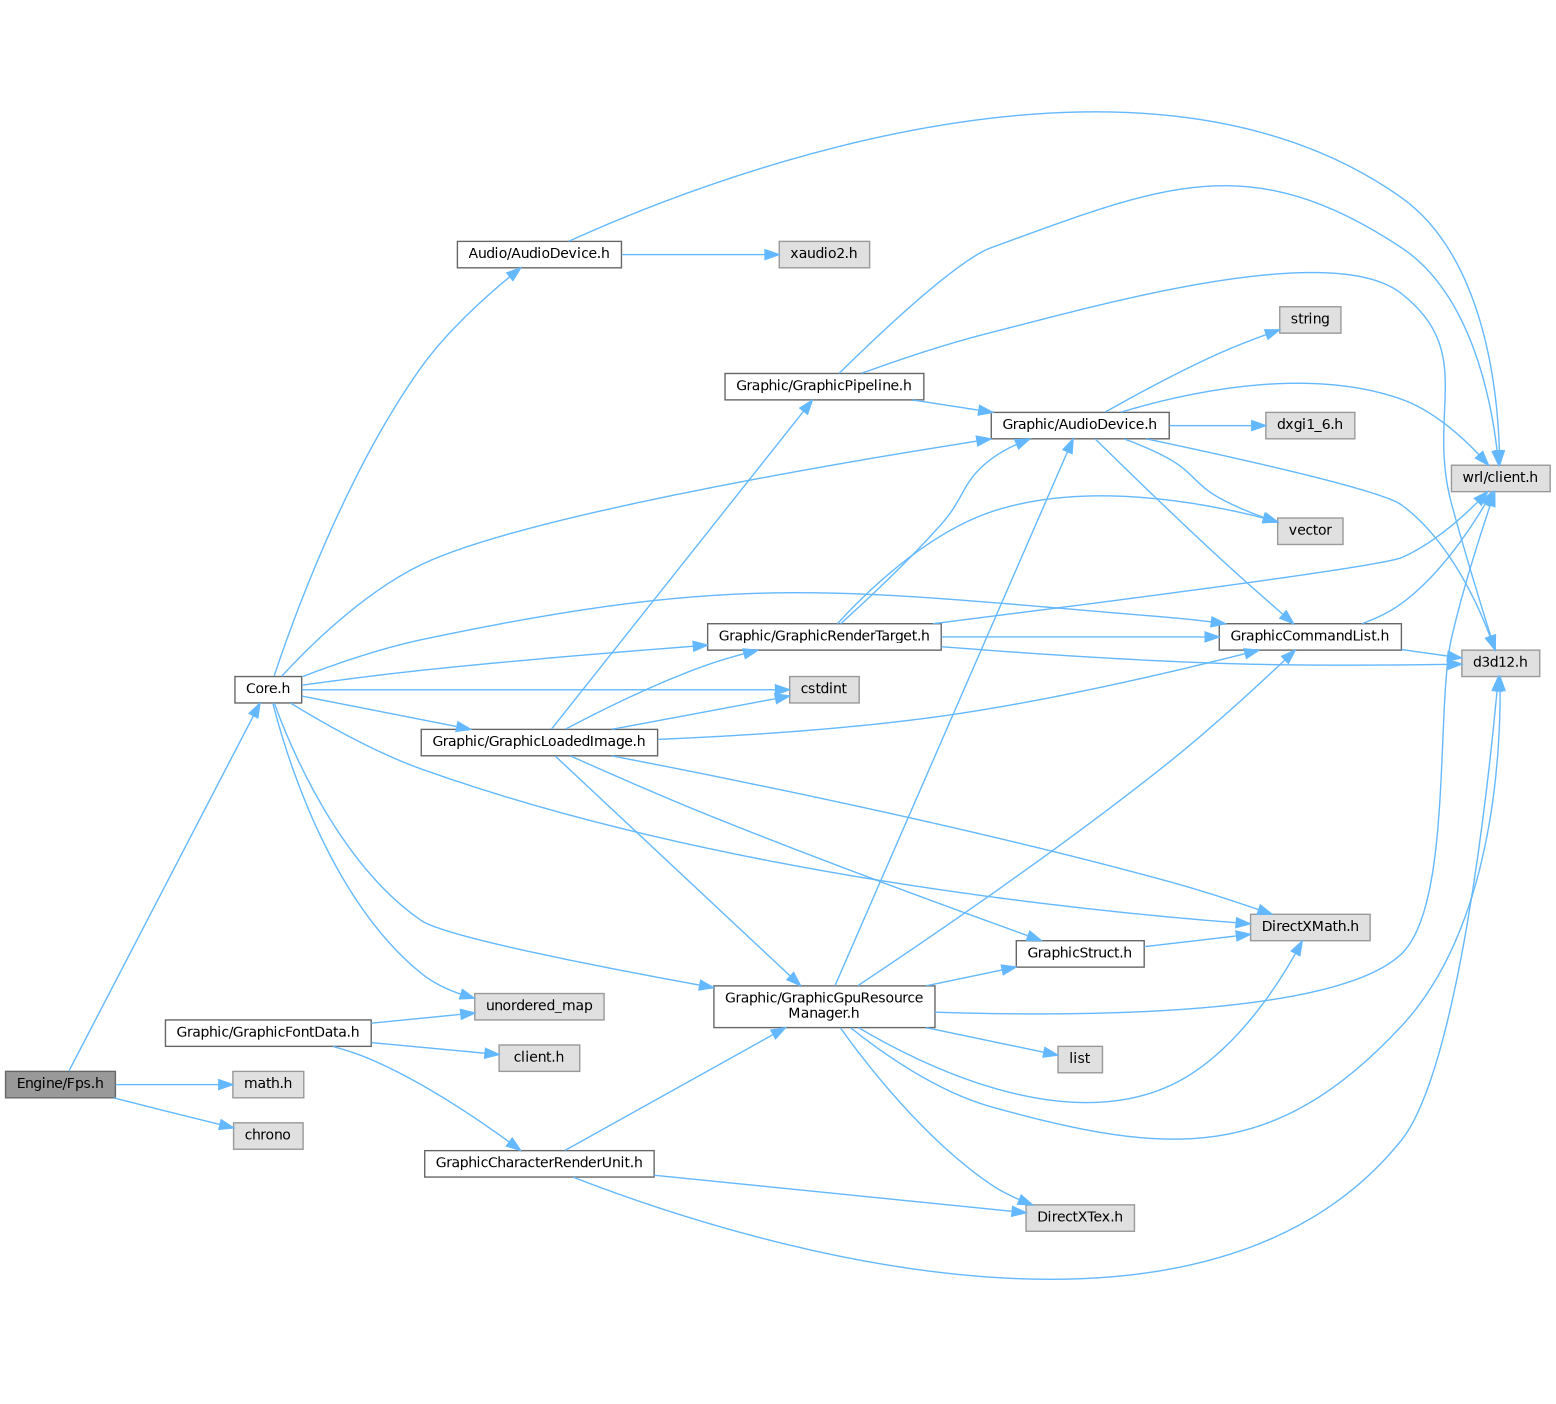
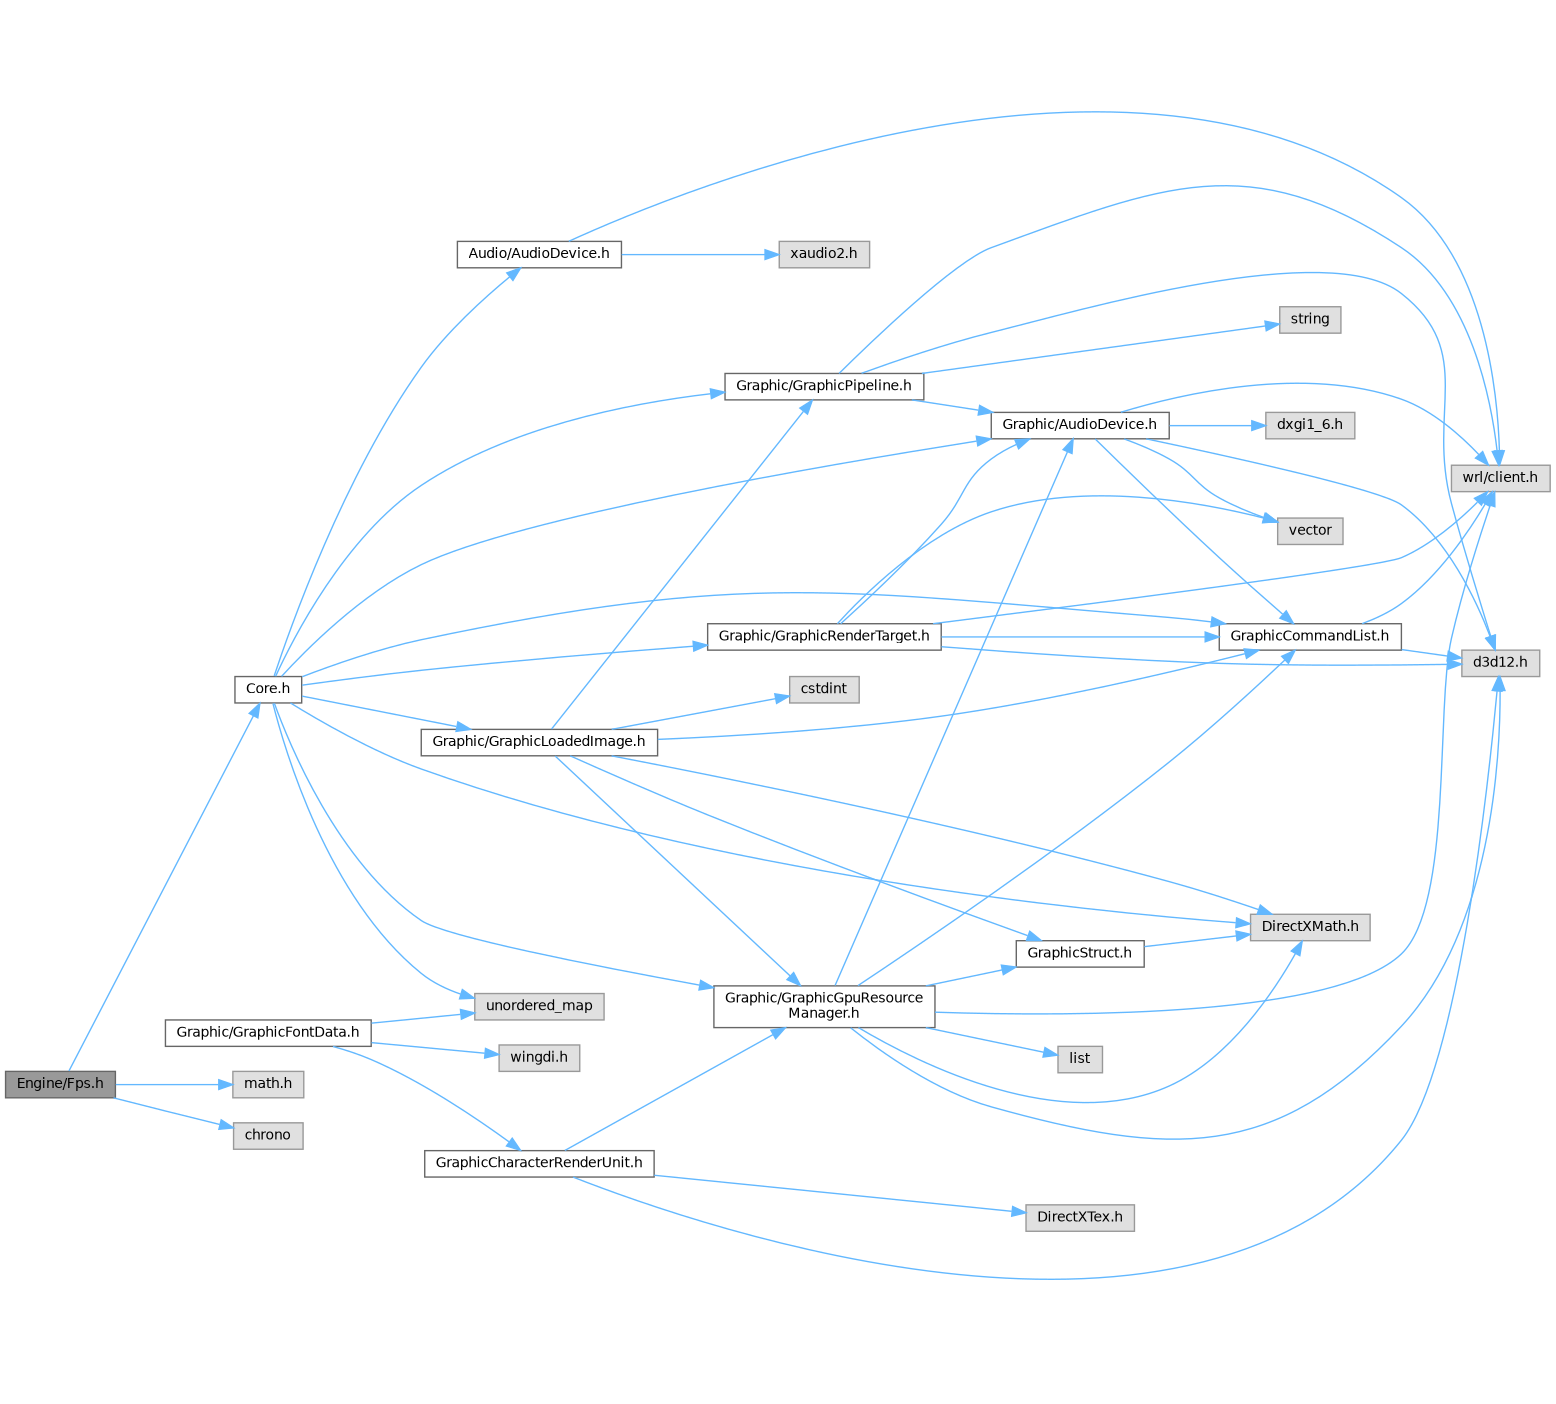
edge "Graphic/AudioDevice.h" -> "string": now "Graphic/GraphicPipeline.h" -> "string"
edge "Graphic/GraphicLoadedImage.h" -> "Graphic/GraphicRenderTarget.h": removed
edge "Core.h" -> "cstdint": now "Core.h" -> "Graphic/GraphicPipeline.h"
node "client.h": label "client.h" -> "wingdi.h"
edge "Graphic/GraphicGpuResource Manager.h" -> "DirectXTex.h": removed
